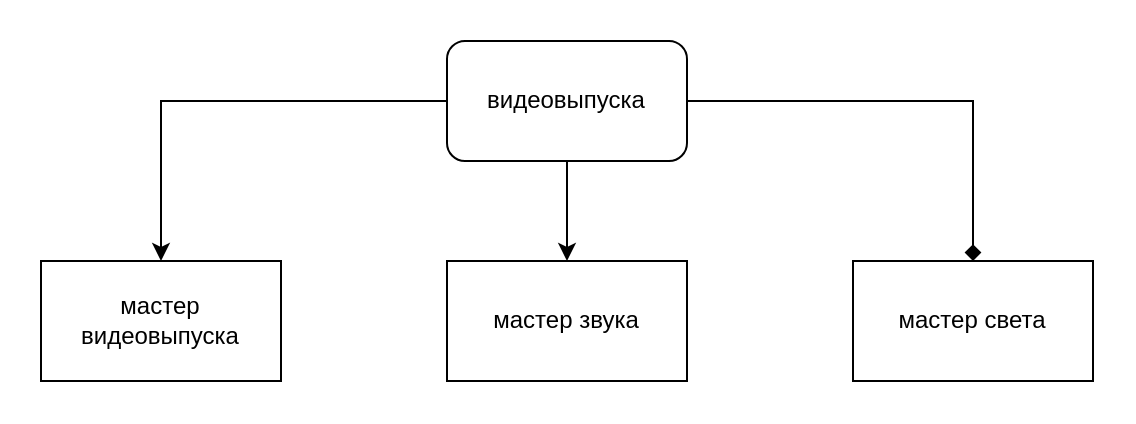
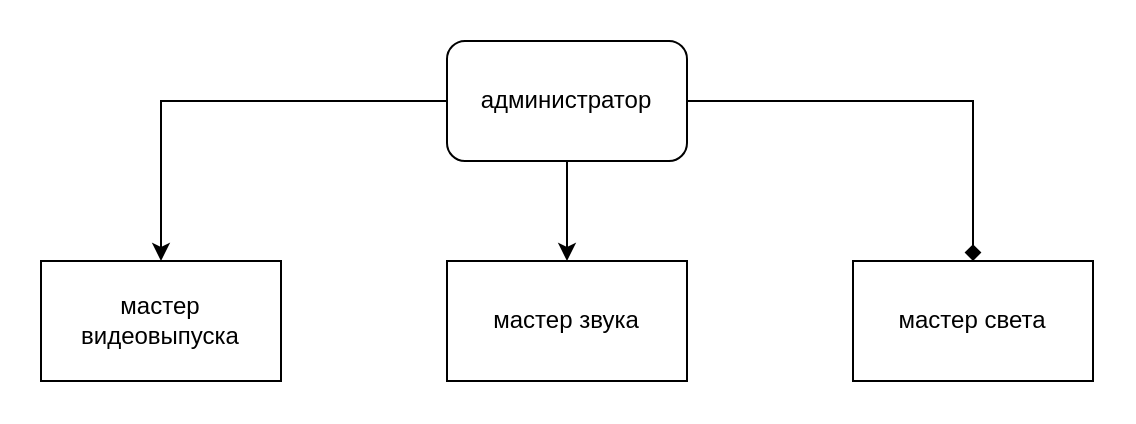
node "видеовыпуска": label "видеовыпуска" -> "администратор"
